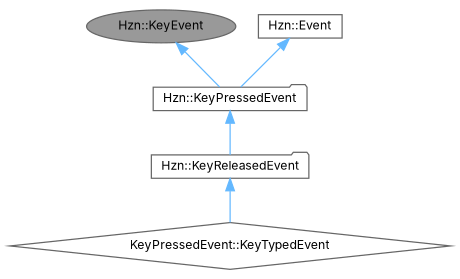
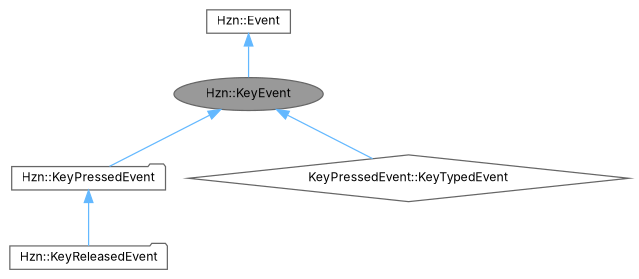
edge "Hzn::KeyPressedEvent" -> "Hzn::Event": now "Hzn::KeyEvent" -> "Hzn::Event"
edge "KeyPressedEvent::KeyTypedEvent" -> "Hzn::KeyReleasedEvent": now "KeyPressedEvent::KeyTypedEvent" -> "Hzn::KeyEvent"
